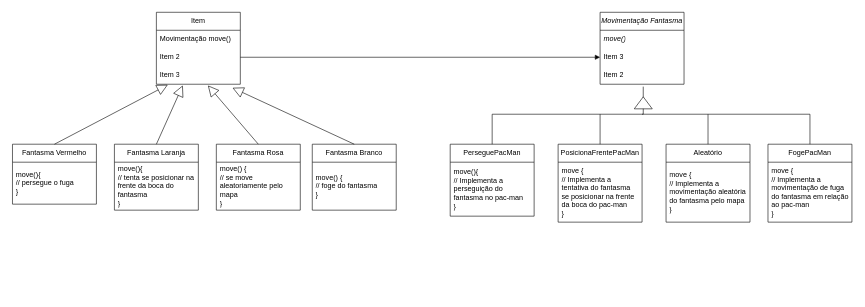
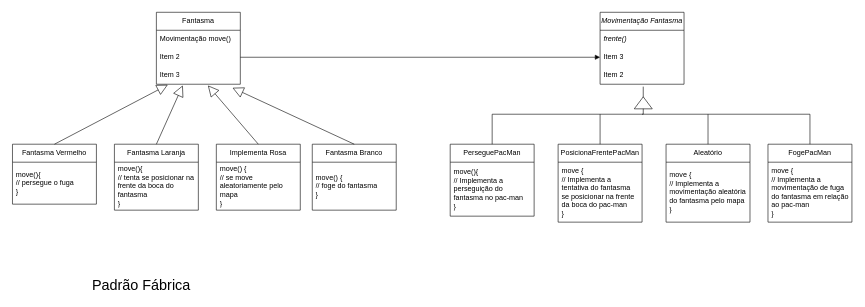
node "Item": label "Item" -> "Fantasma"
node "move()": label "move()" -> "frente()"
node "Fantasma Rosa": label "Fantasma Rosa" -> "Implementa Rosa"
node "Padrão Fábrica": added
